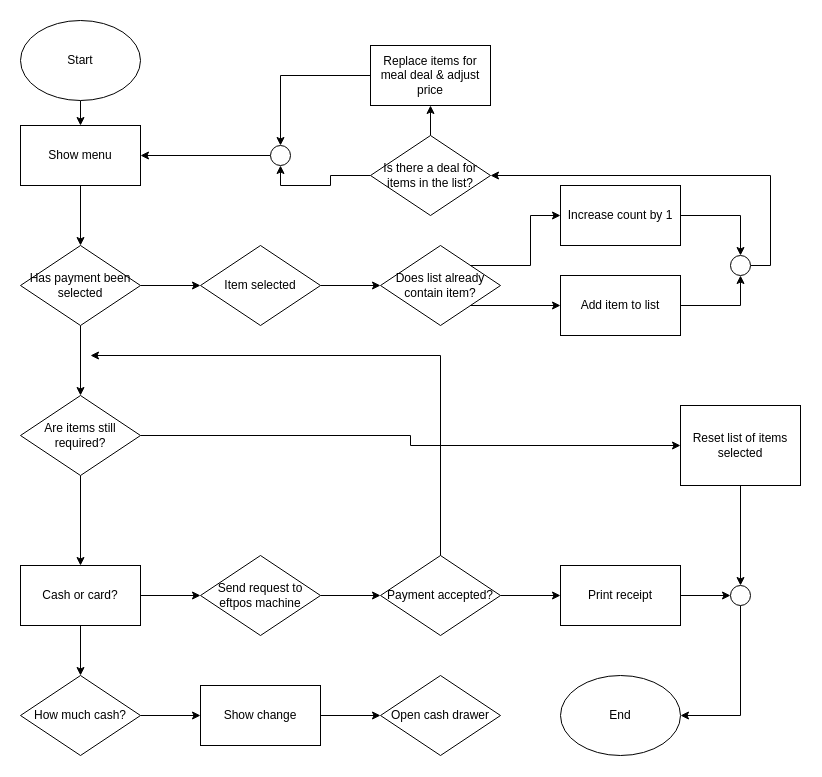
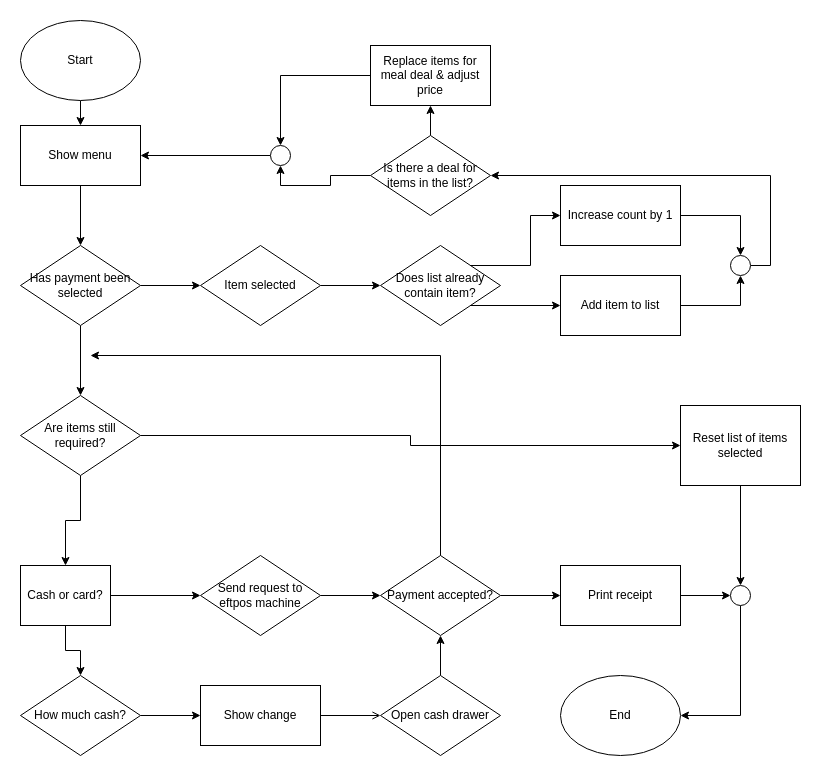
node "Cash or card?": size 120x60 -> 90x60
edge "Open cash drawer" -> "Payment accepted?": added
edge "Show change" -> "Open cash drawer": arrowhead classic -> open
